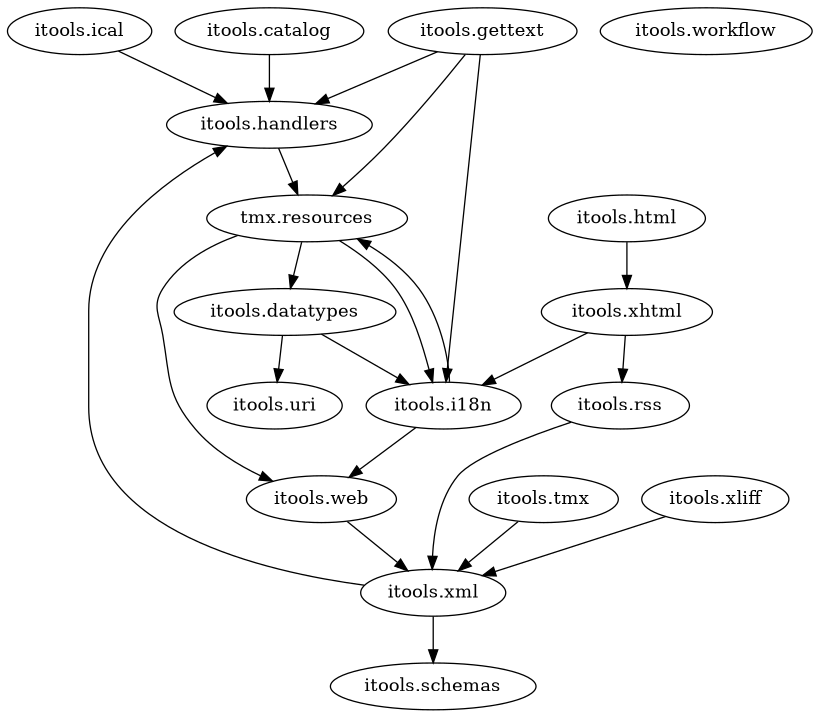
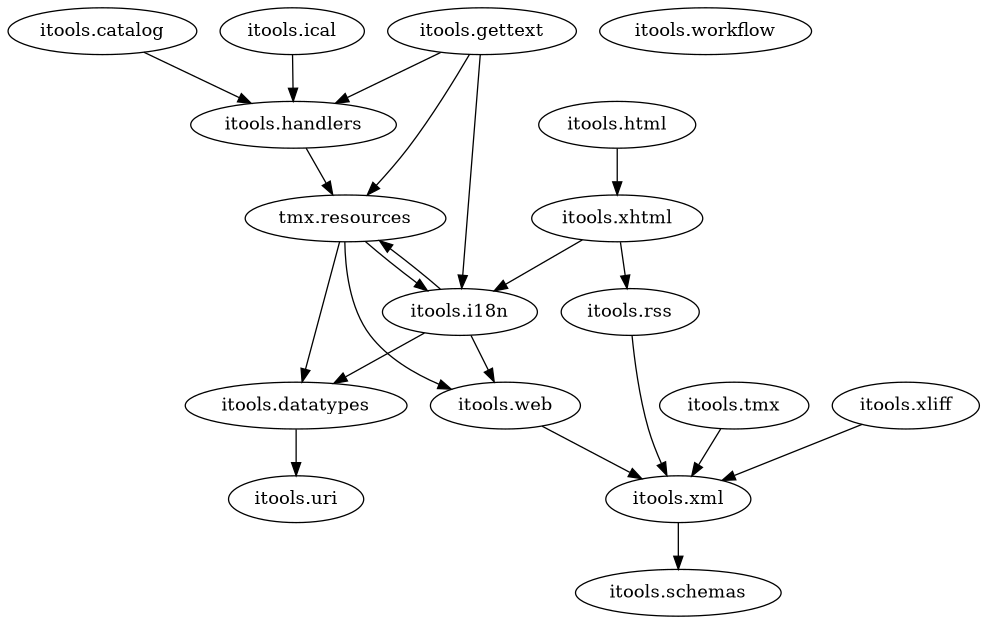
edge "itools.datatypes" -> "itools.i18n": reversed
edge "itools.xml" -> "itools.handlers": removed
